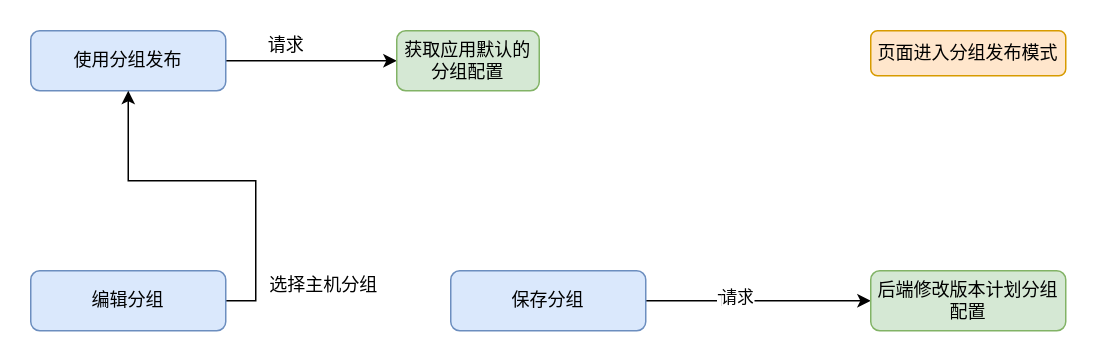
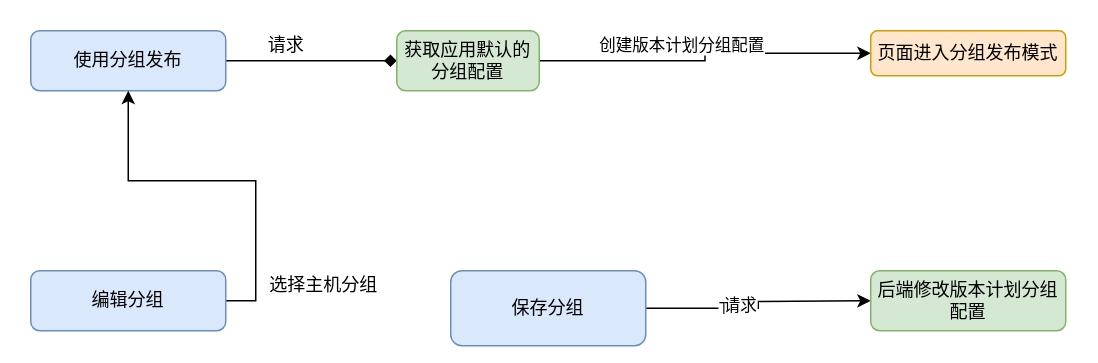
edge "使用分组发布" -> "获取应用默认的分组配置": arrowhead classic -> diamond
edge "获取应用默认的分组配置" -> "页面进入分组发布模式": added, label "创建版本计划分组配置"
node "保存分组": size 195x60 -> 195x75
